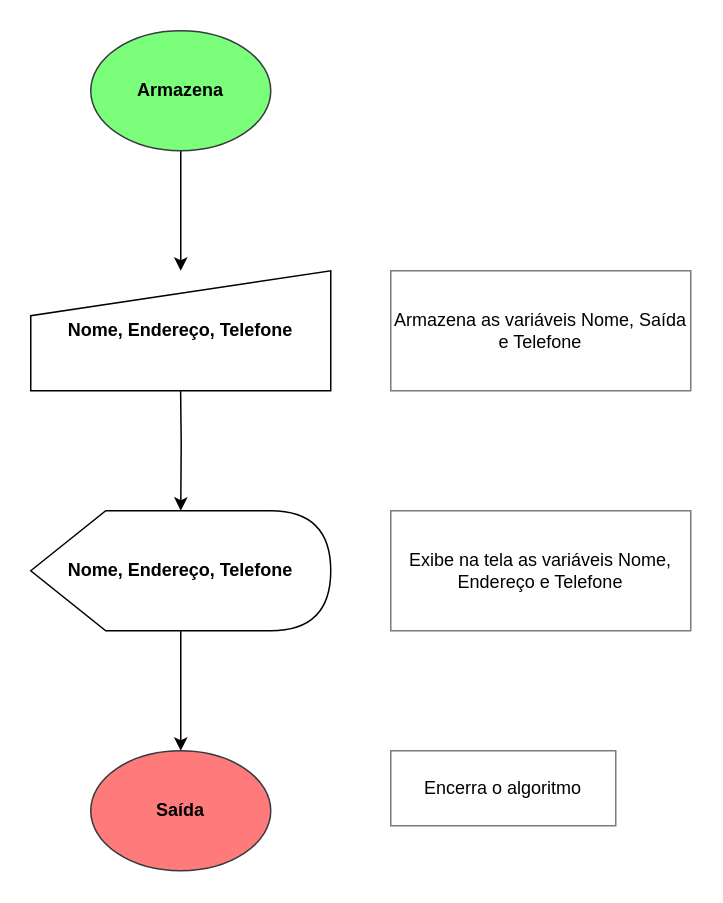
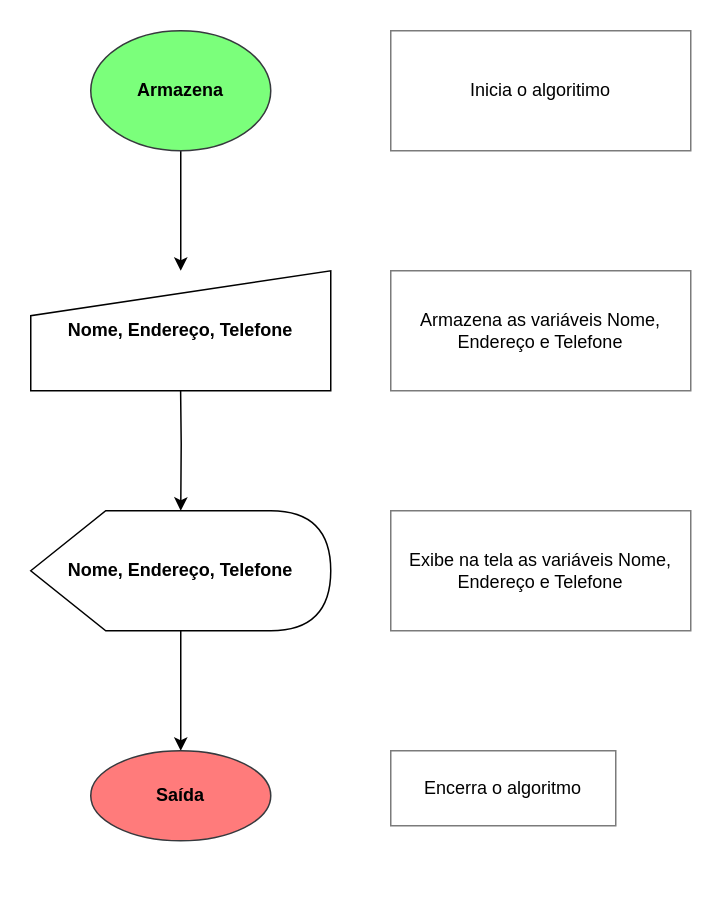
node "Inicia o algoritimo": added
node "Armazena as variáveis Nome, Saída e Telefone": label "Armazena as variáveis Nome, Saída e Telefone" -> "Armazena as variáveis Nome, Endereço e Telefone"
node "Saída": size 180x120 -> 180x90
